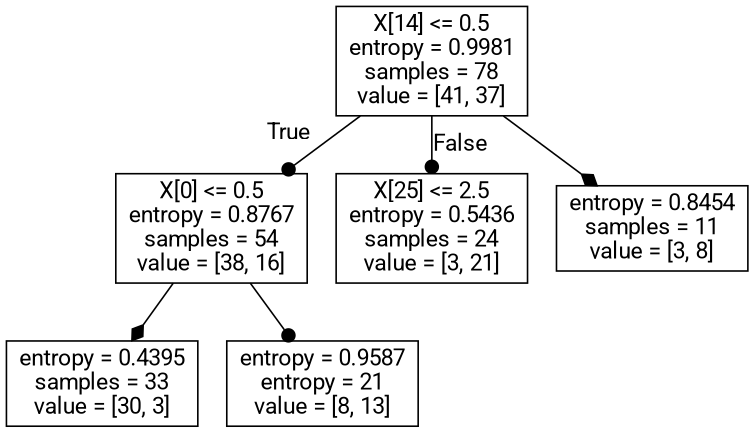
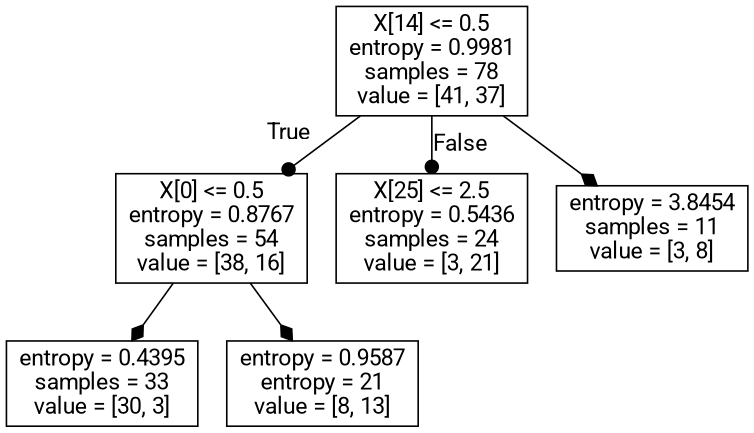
node "entropy = 0.8454 samples = 11 value = [3, 8]": label "entropy = 0.8454 samples = 11 value = [3, 8]" -> "entropy = 3.8454 samples = 11 value = [3, 8]"
edge "X[0] <= 0.5 entropy = 0.8767 samples = 54 value = [38, 16]" -> "entropy = 0.9587 entropy = 21 value = [8, 13]": arrowhead dot -> diamond
